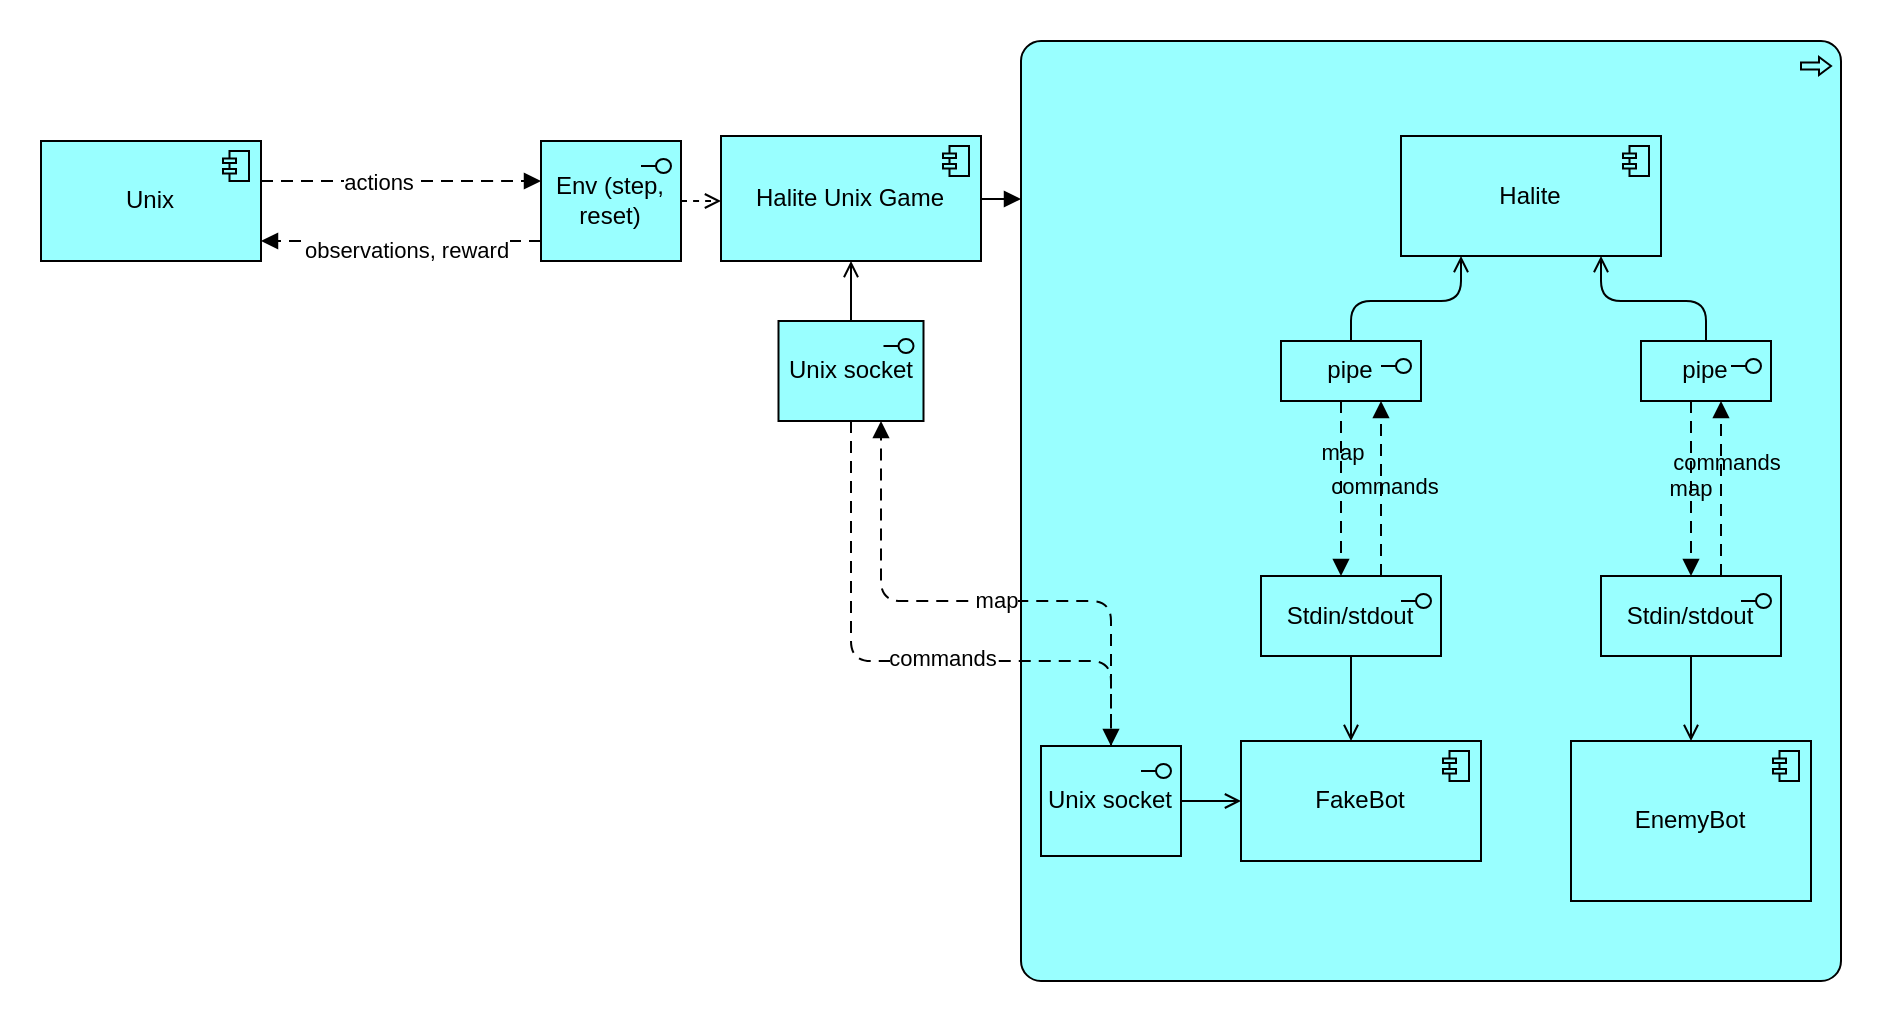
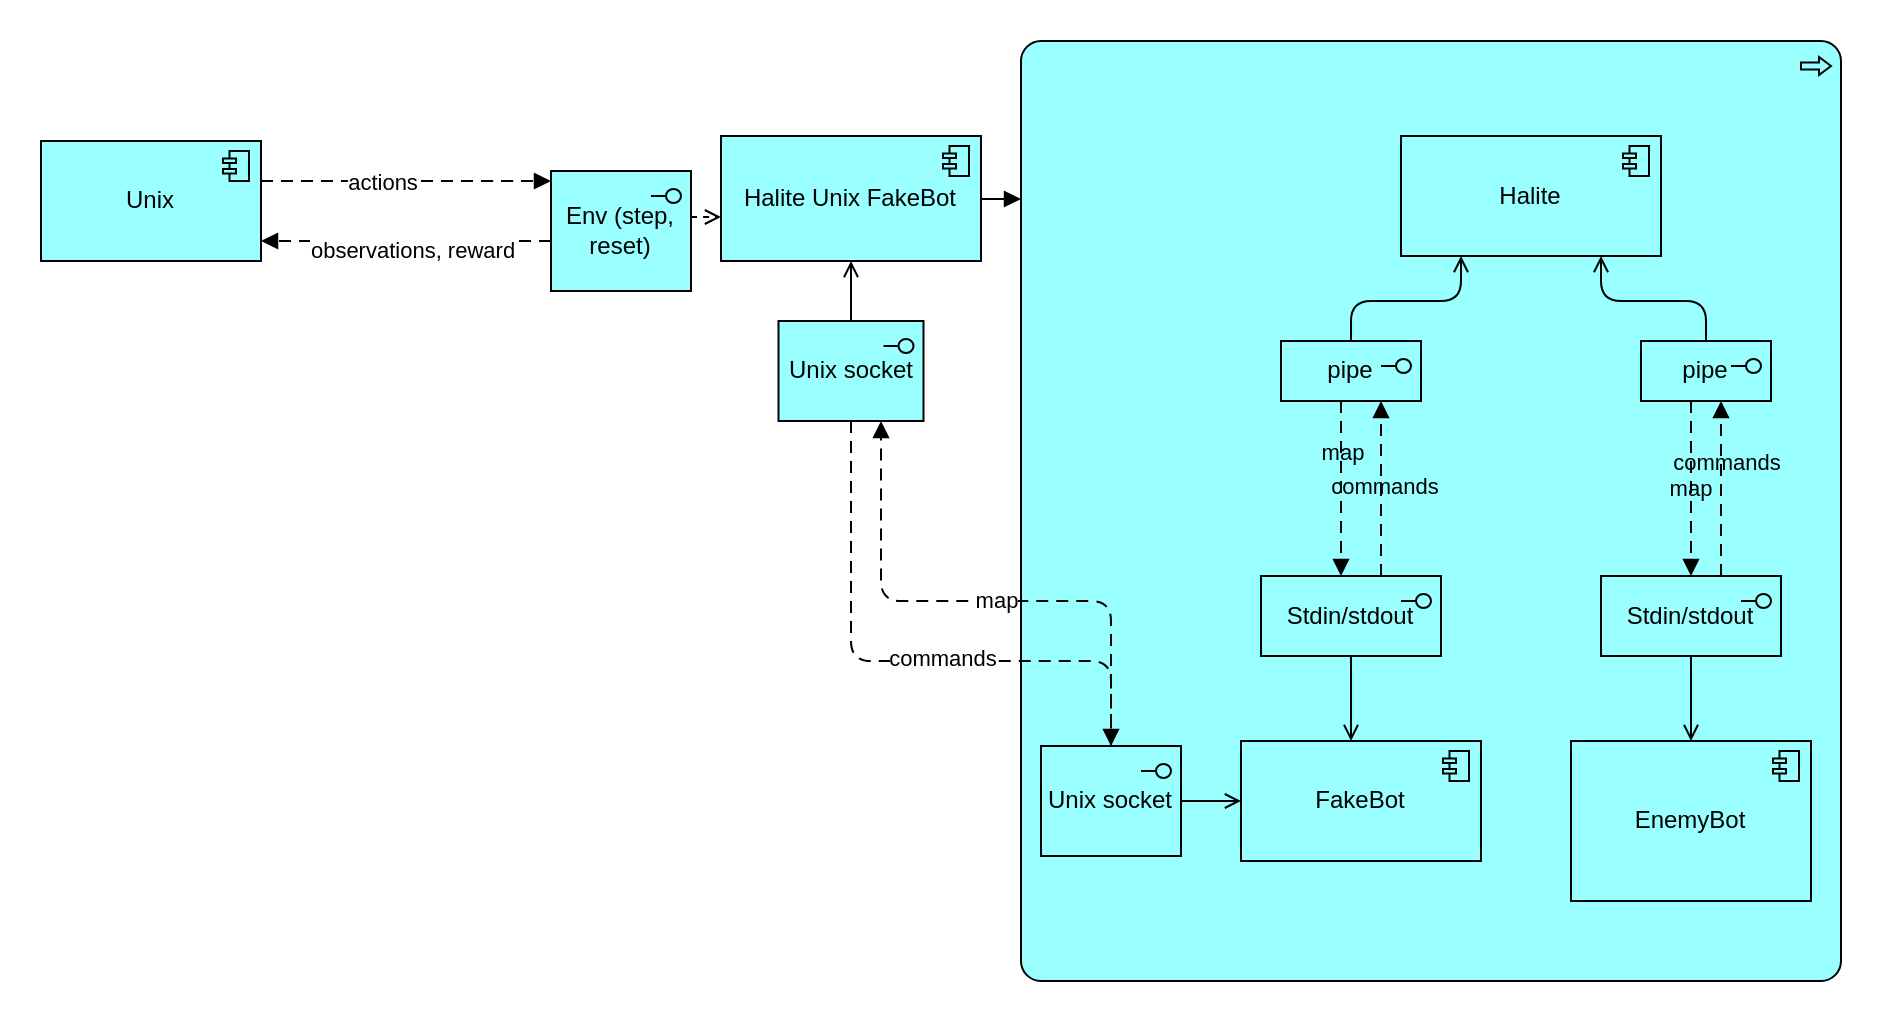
node "Halite Unix Game": label "Halite Unix Game" -> "Halite Unix FakeBot"
node "Env (step, reset)": moved (611, 201) -> (621, 231)
